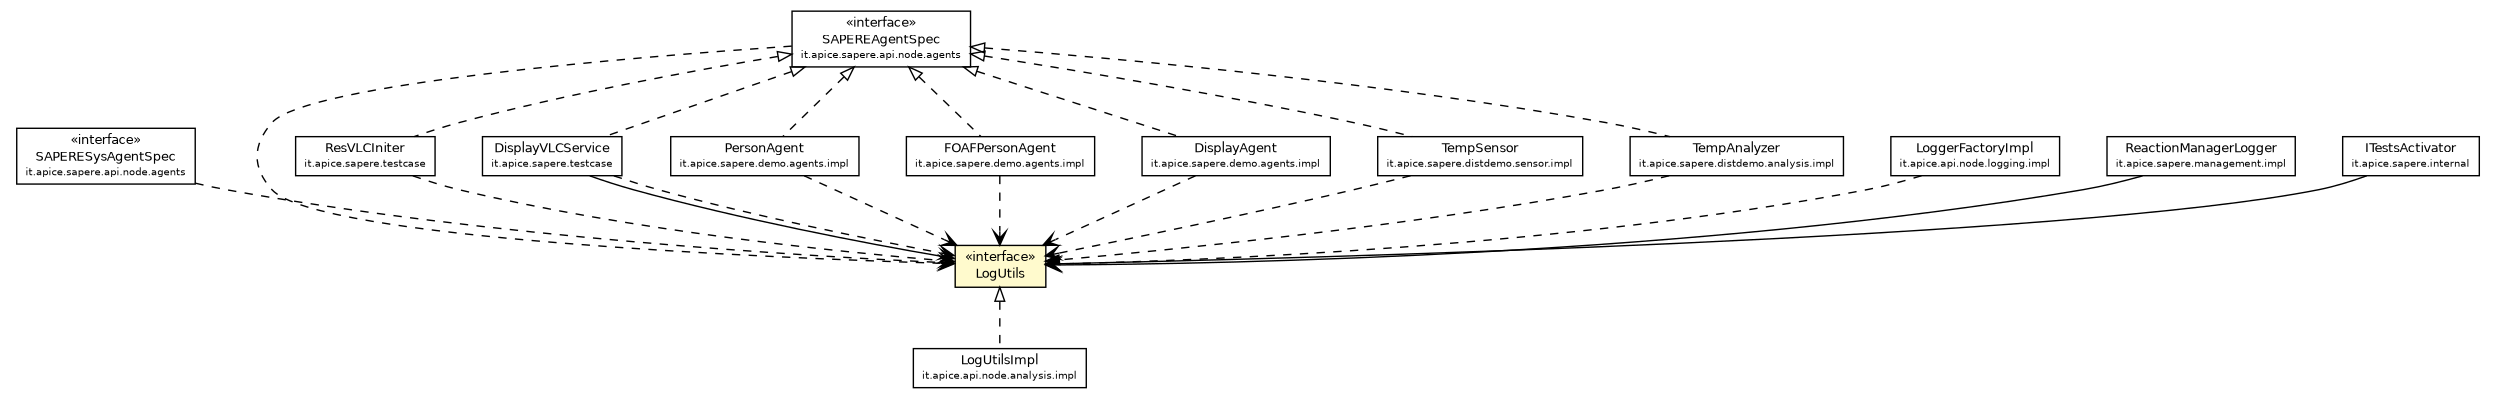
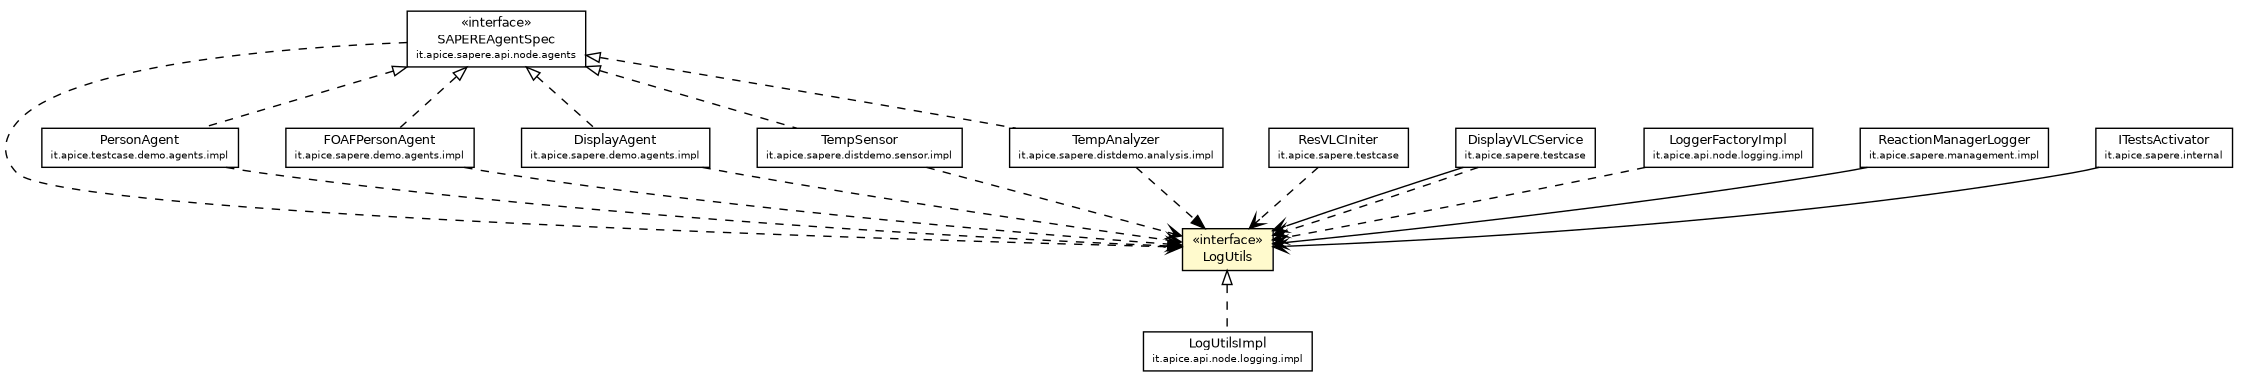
edge "ResVLCIniter" -> "SAPEREAgentSpec": removed
edge "DisplayVLCService" -> "SAPEREAgentSpec": removed
node "SAPERESysAgentSpec": removed
node "PersonAgent": text "it.apice.sapere.demo.agents.impl" -> "it.apice.testcase.demo.agents.impl"
edge "PersonAgent" -> "LogUtils": arrowhead open -> normal
node "LogUtilsImpl": text "it.apice.api.node.analysis.impl" -> "it.apice.api.node.logging.impl"
